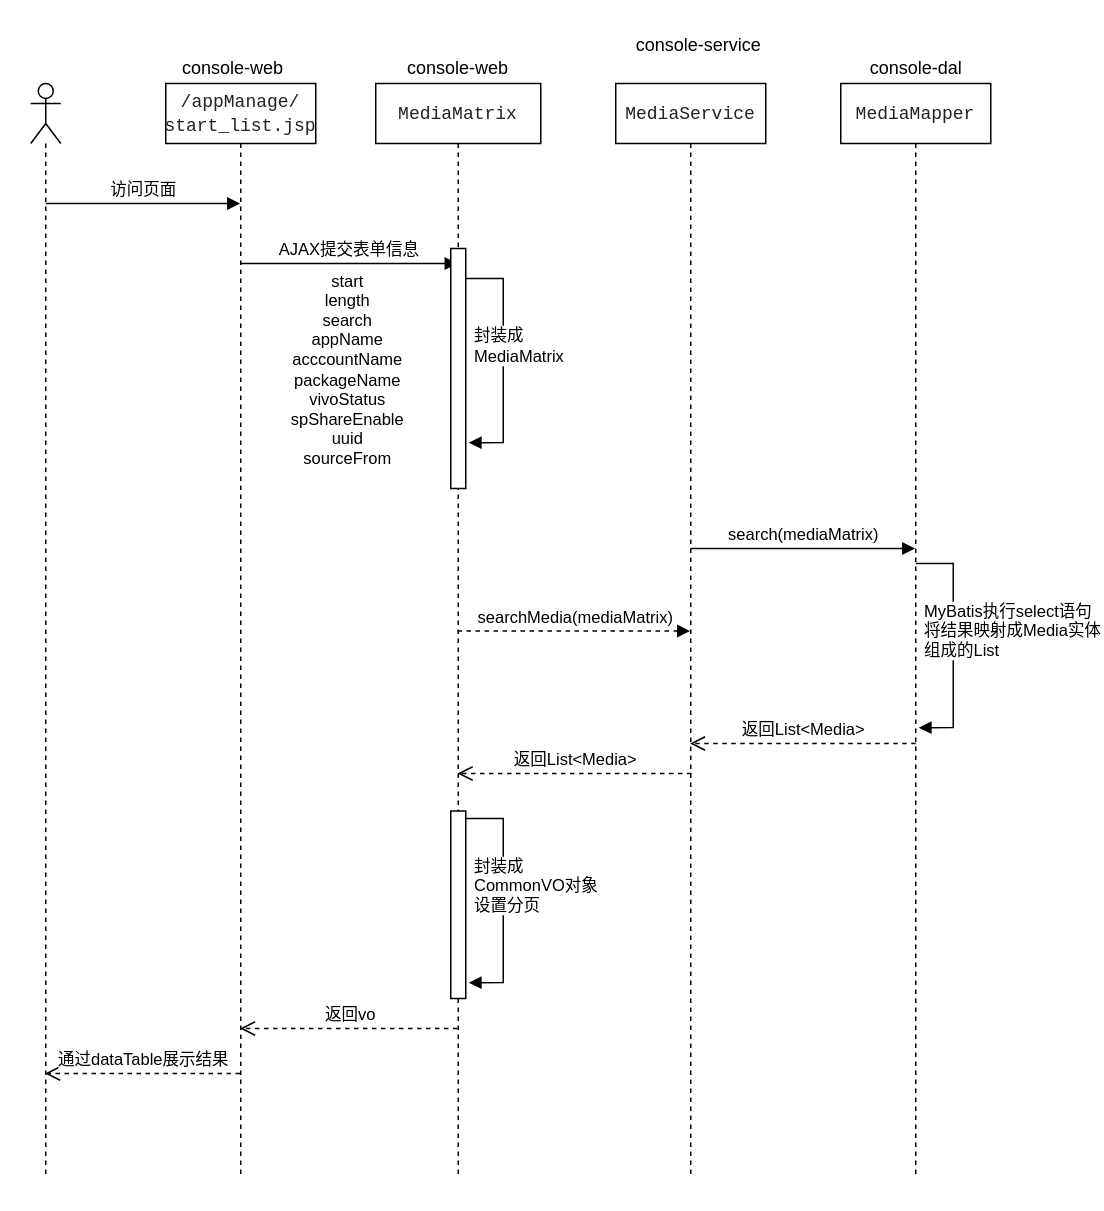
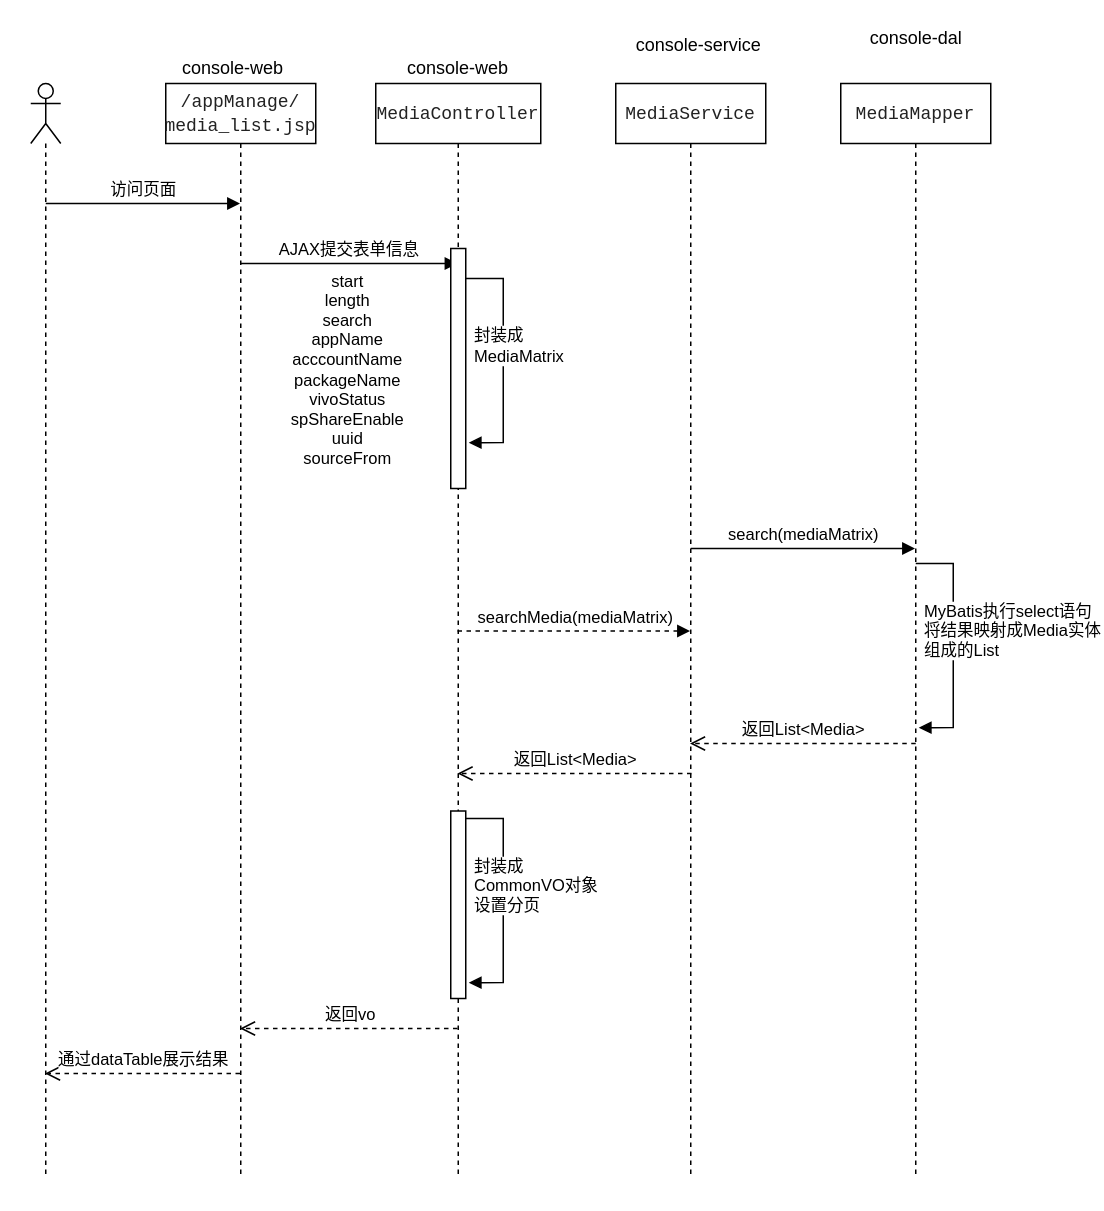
node "console-dal": moved (916, 68) -> (916, 38)
node "/appManage/ start_list.jsp": label "/appManage/ start_list.jsp" -> "/appManage/ media_list.jsp"
node "MediaMatrix": label "MediaMatrix" -> "MediaController"
